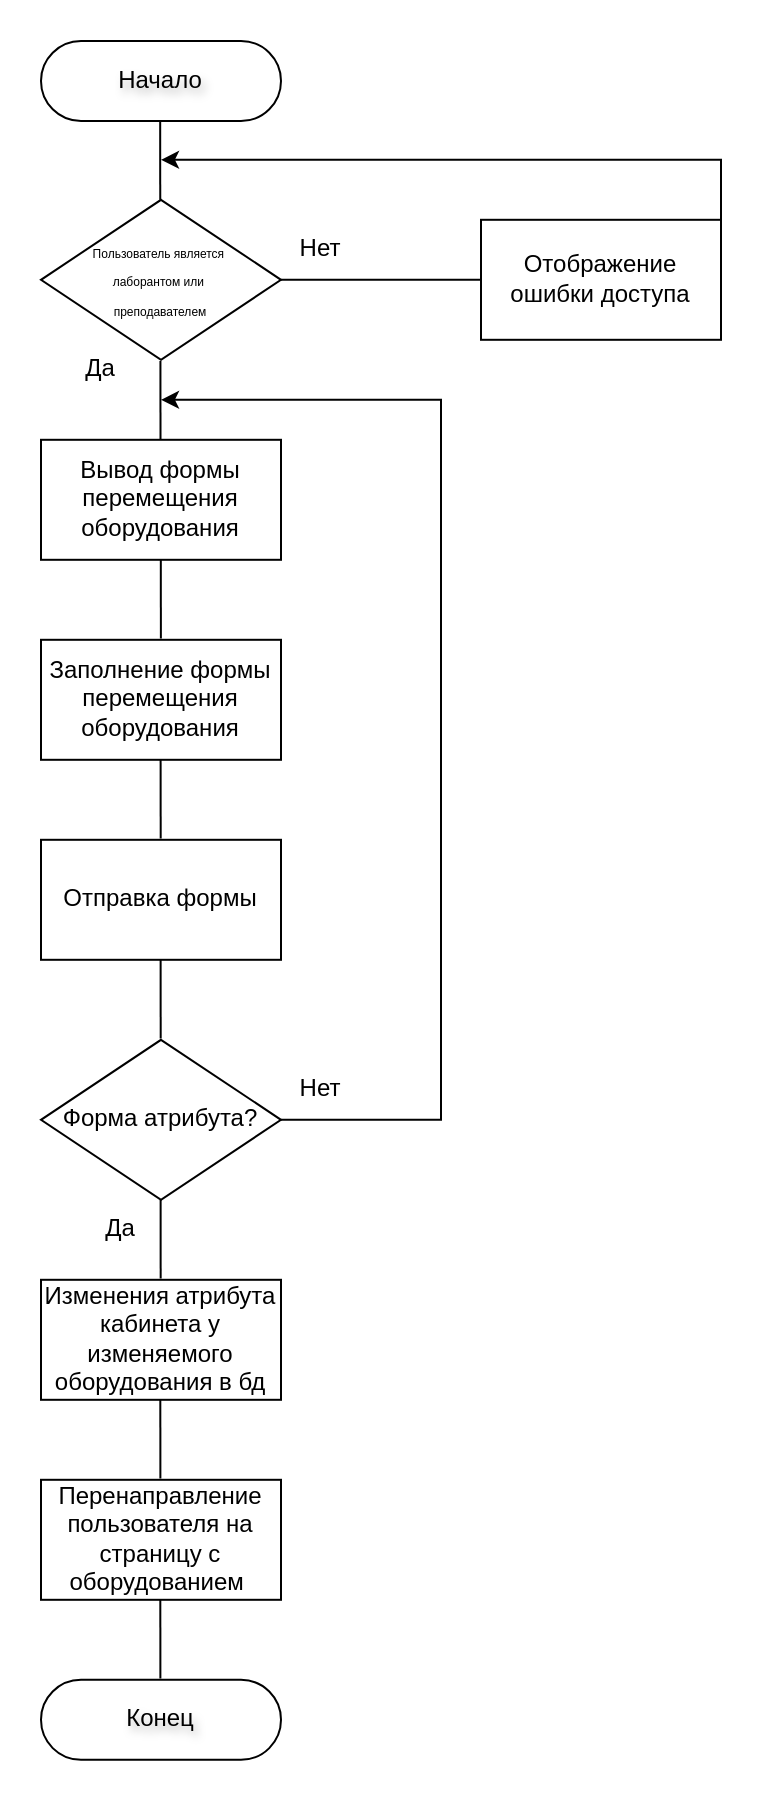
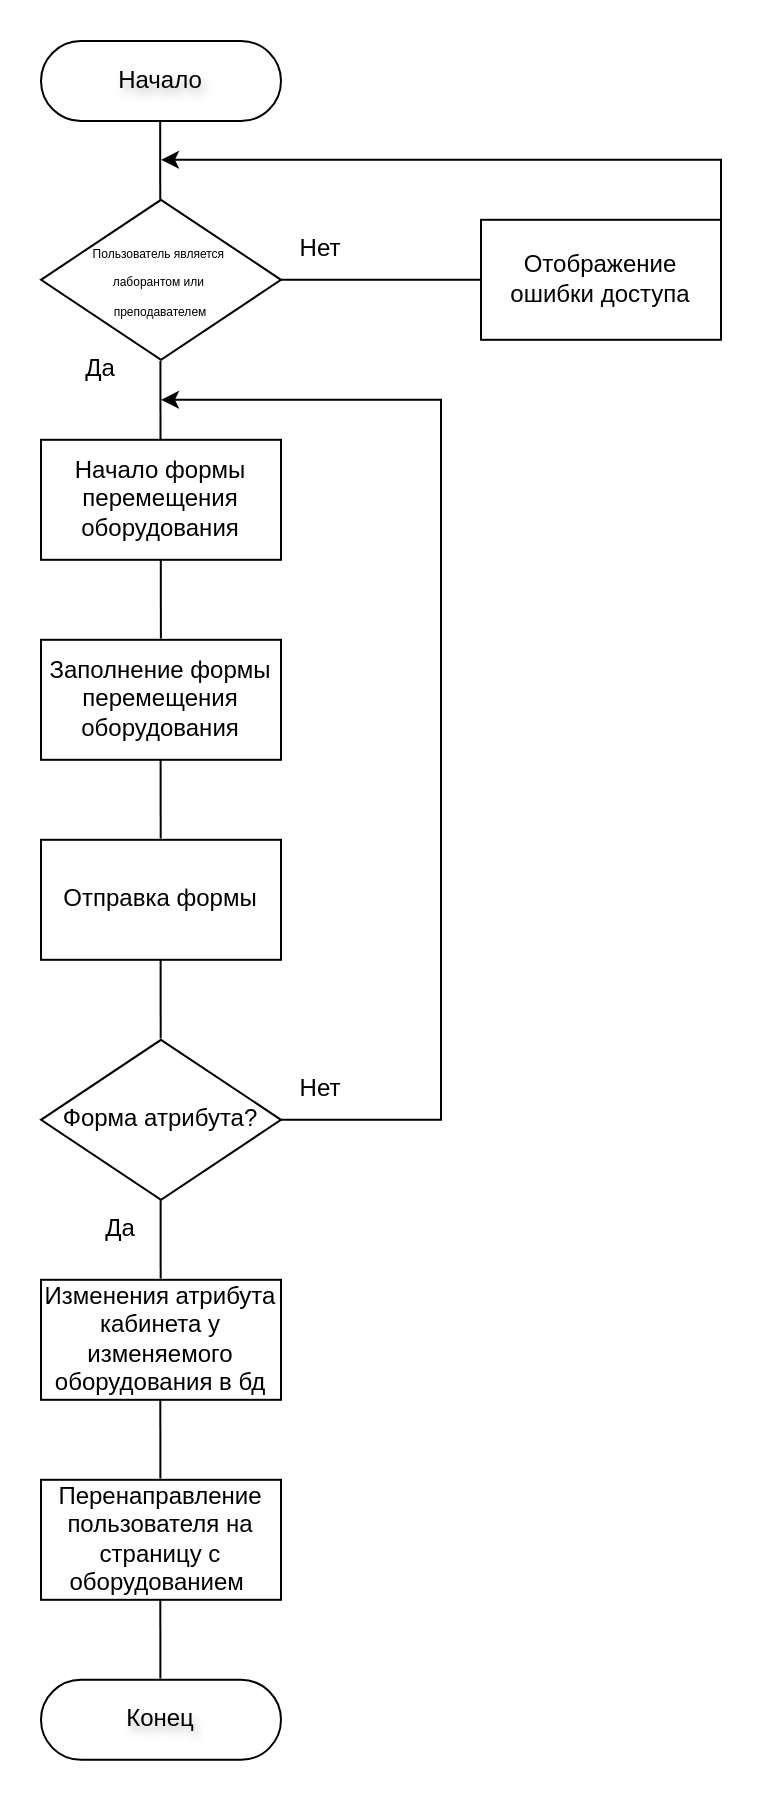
node "Вывод формы перемещения оборудования": label "Вывод формы перемещения оборудования" -> "Начало формы перемещения оборудования"
